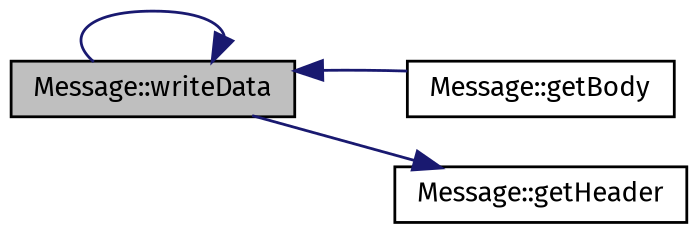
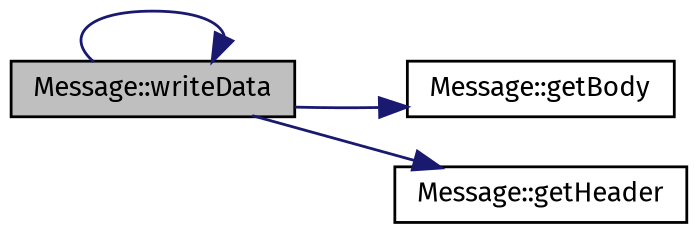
edge "Message::getBody" -> "Message::writeData": reversed
